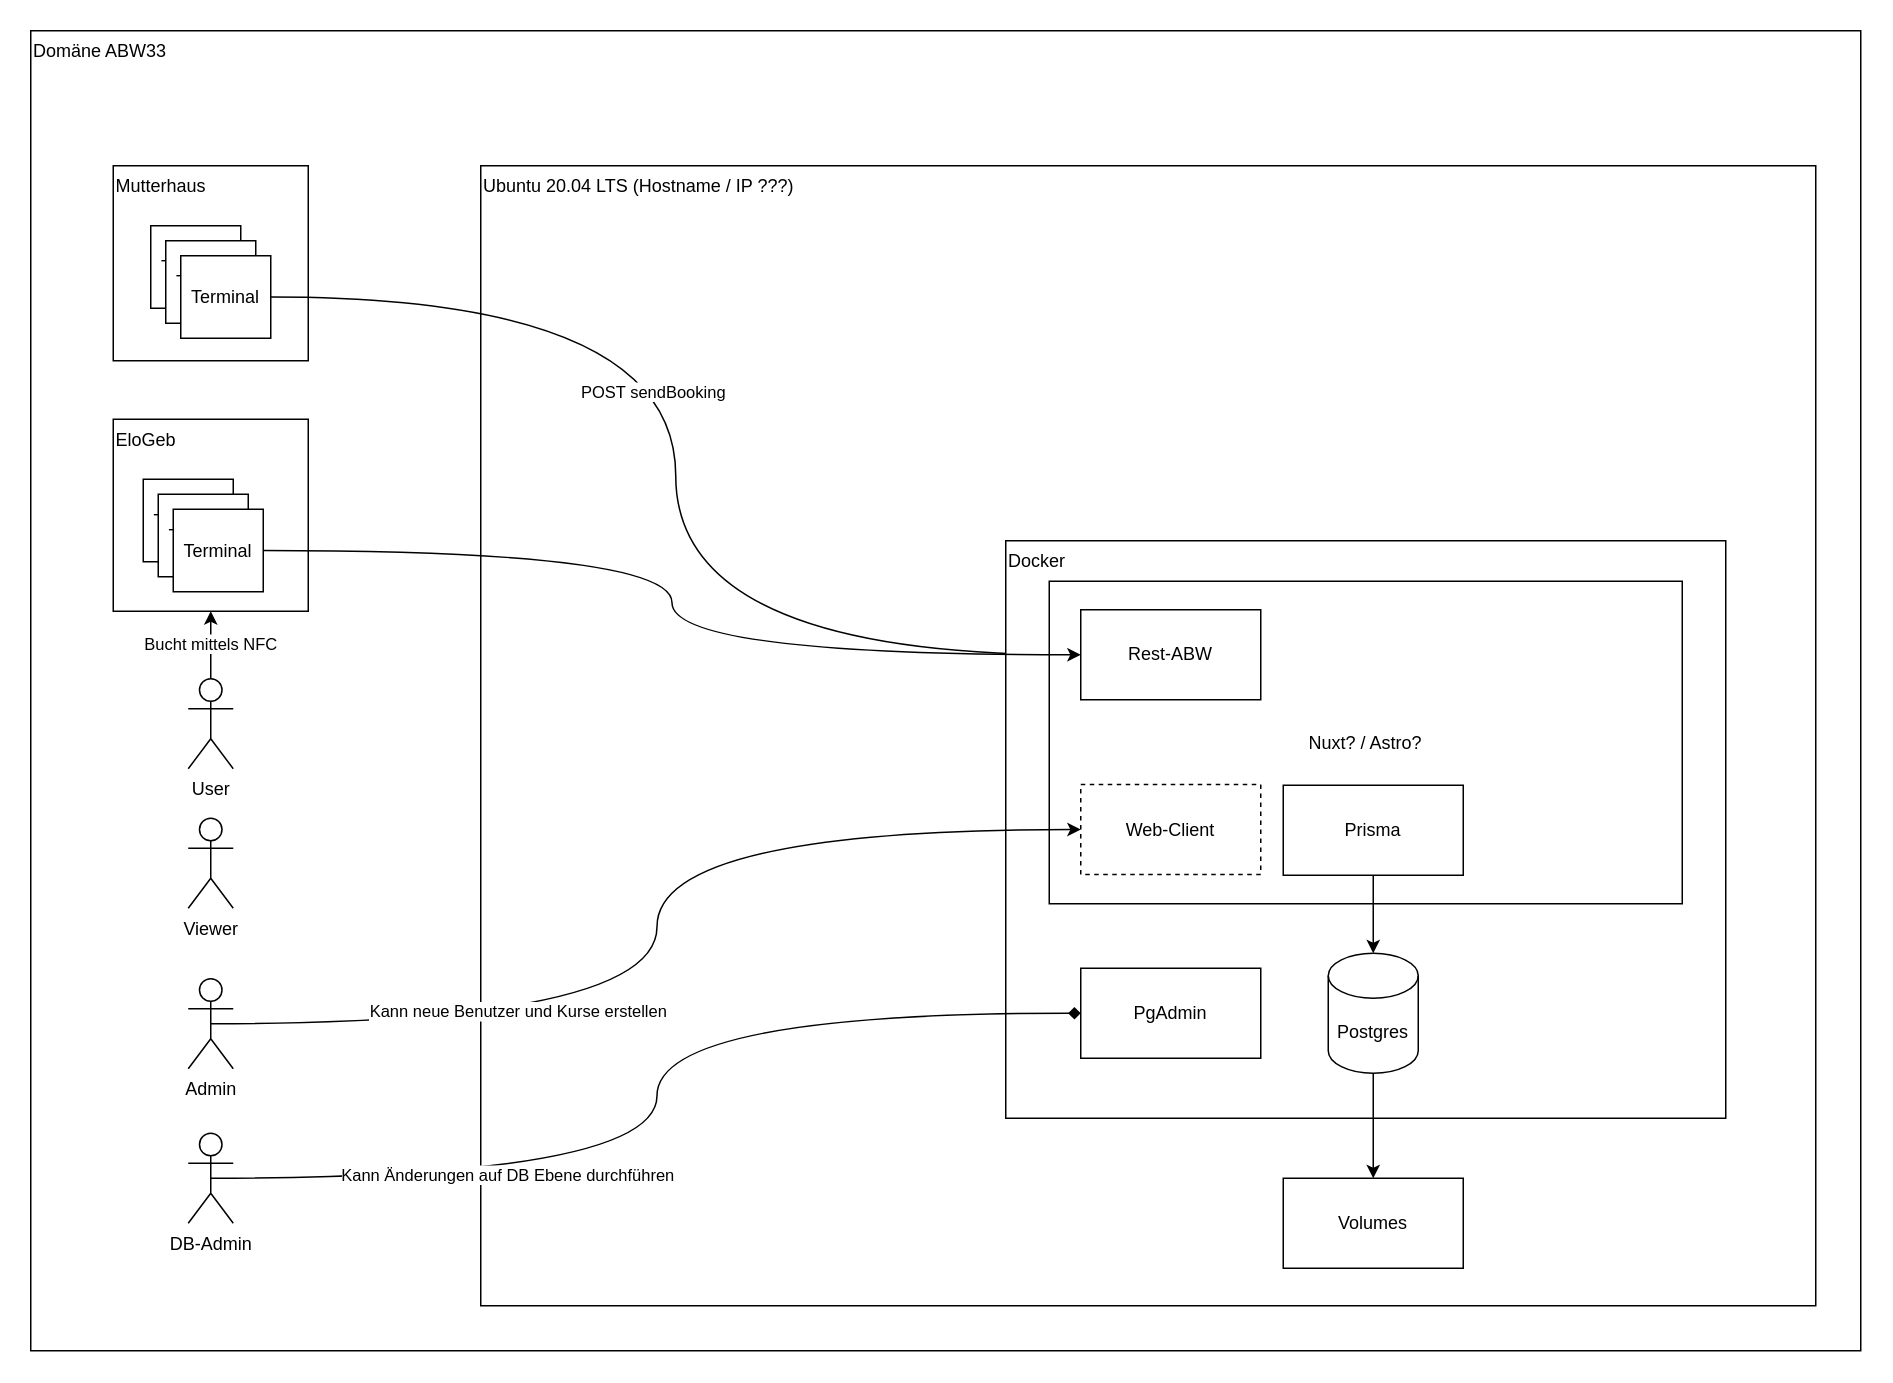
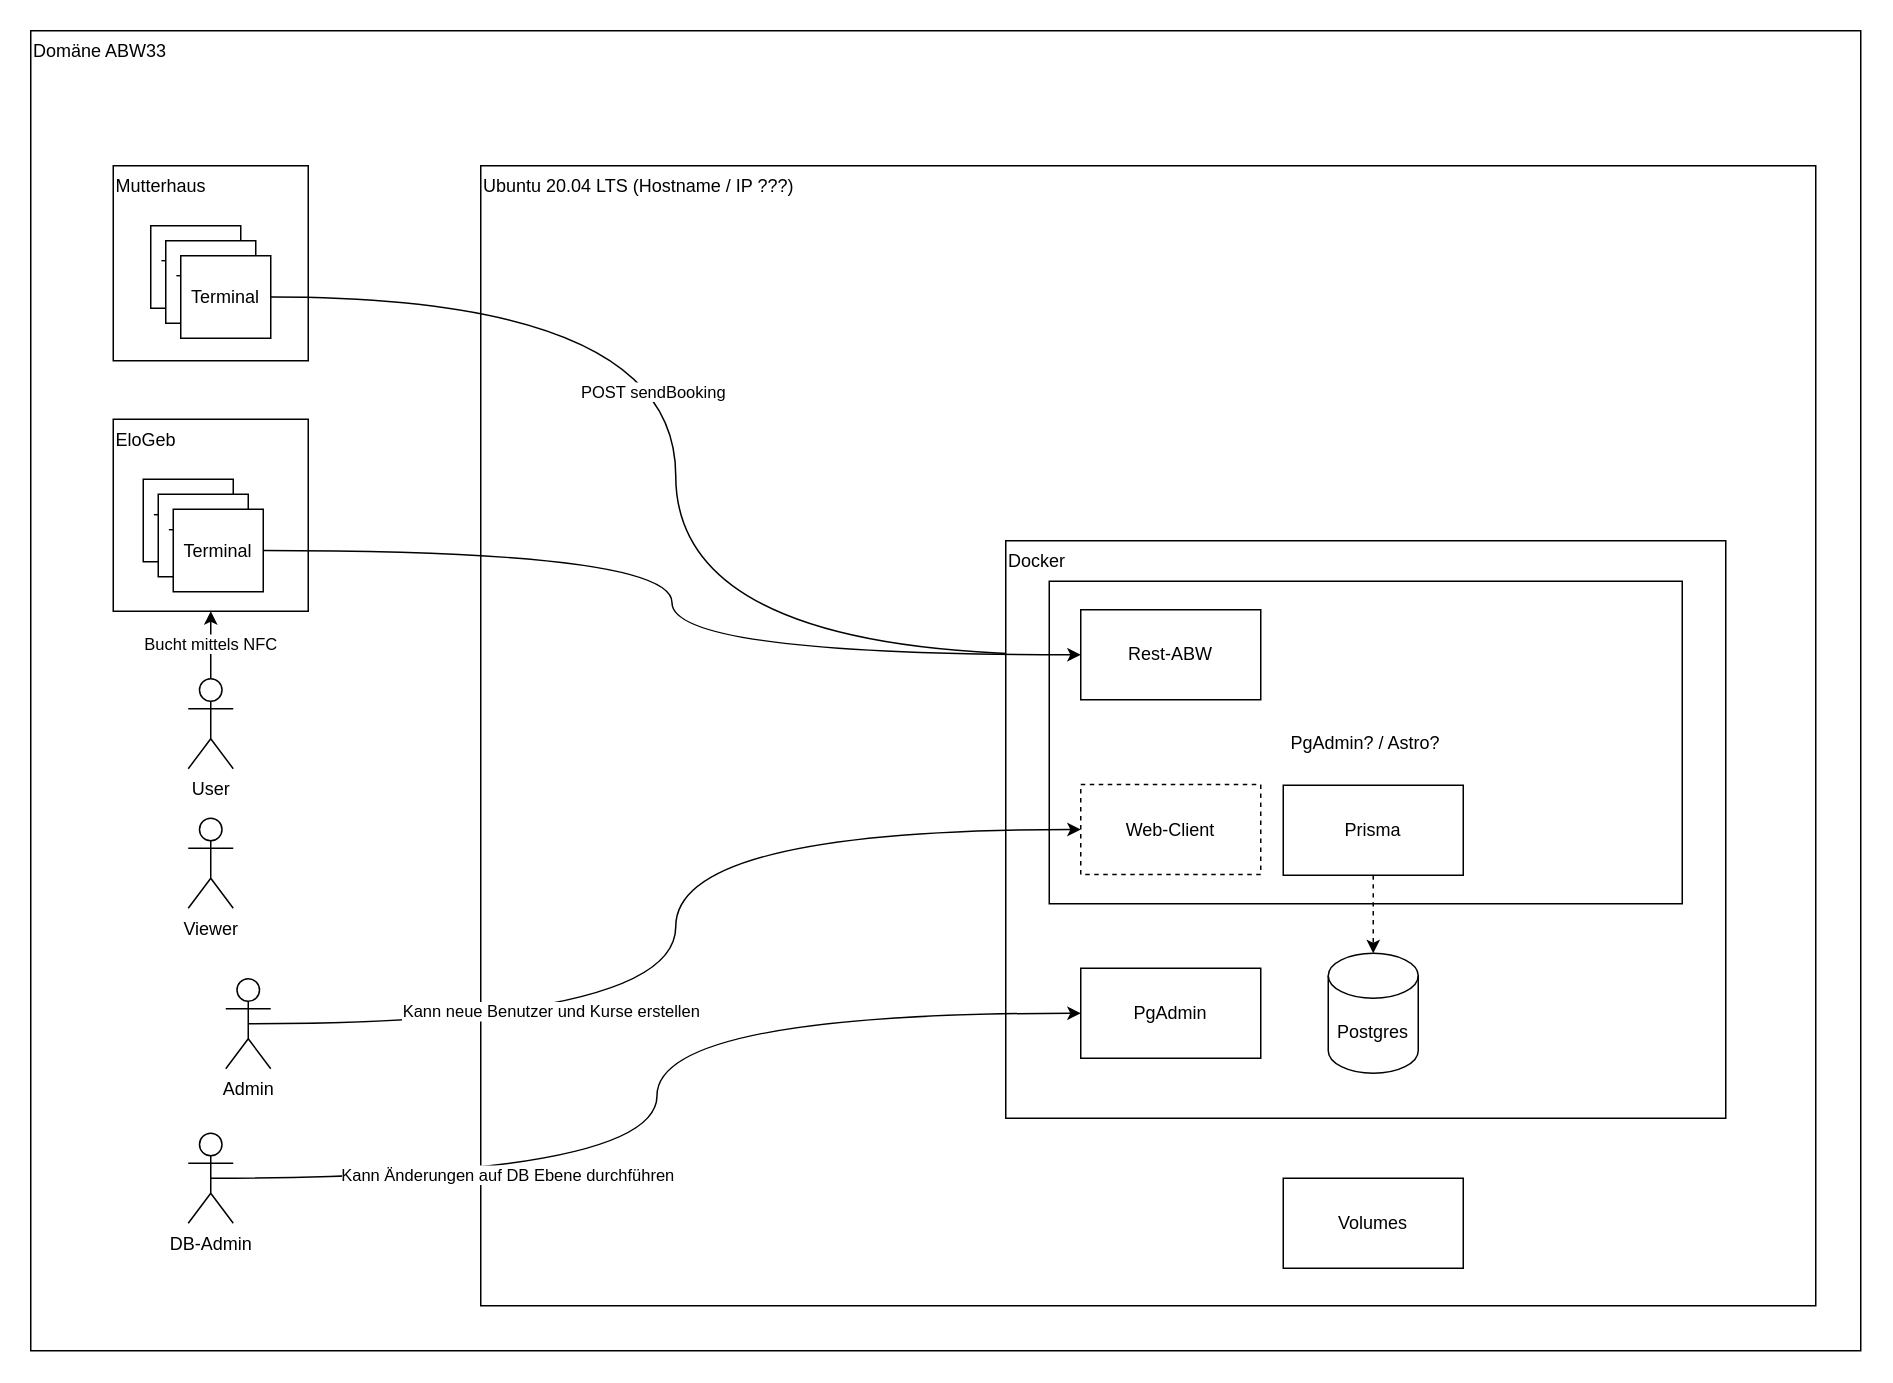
node "Nuxt? / Astro?": label "Nuxt? / Astro?" -> "PgAdmin? / Astro?"
edge "Prisma" -> "Postgres": style solid -> dashed
edge "DB-Admin" -> "PgAdmin": arrowhead diamond -> classic
node "Admin": moved (211, 1024) -> (248, 1024)
edge "Postgres" -> "Volumes": removed
